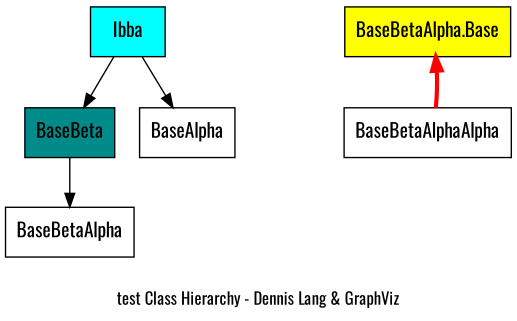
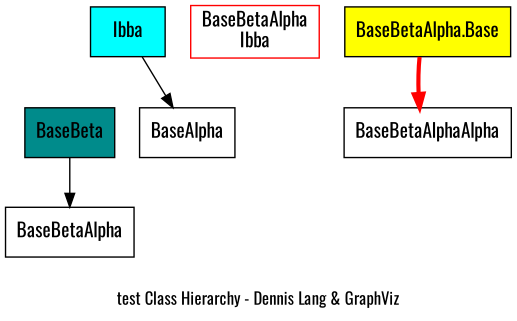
node "BaseBetaAlpha Ibba": added
edge "Ibba" -> "BaseBeta": removed
edge "BaseBetaAlphaAlpha" -> "BaseBetaAlpha.Base": reversed
